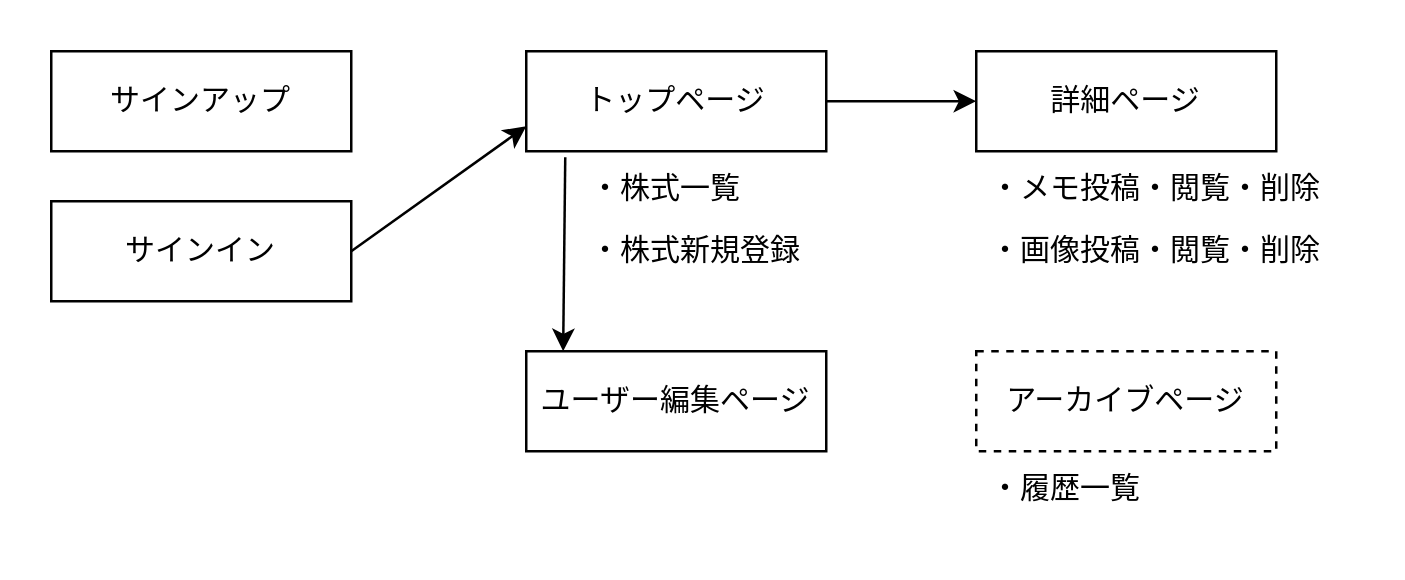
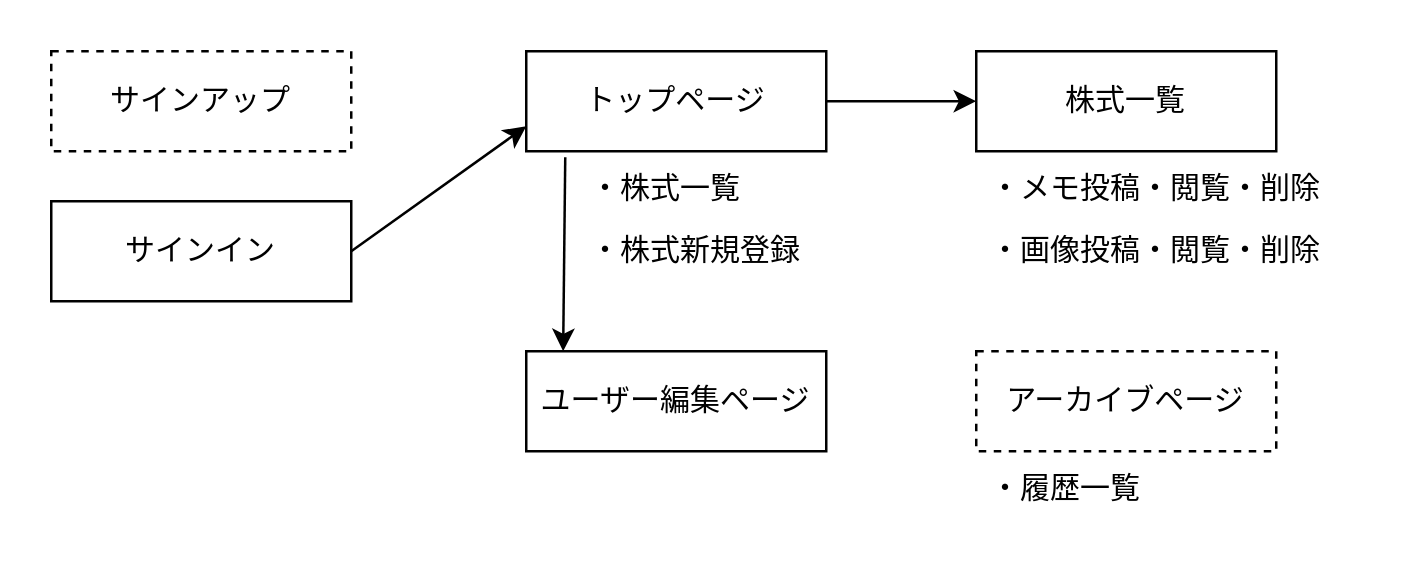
node "サインアップ": style solid -> dashed
node "詳細ページ": label "詳細ページ" -> "株式一覧"
